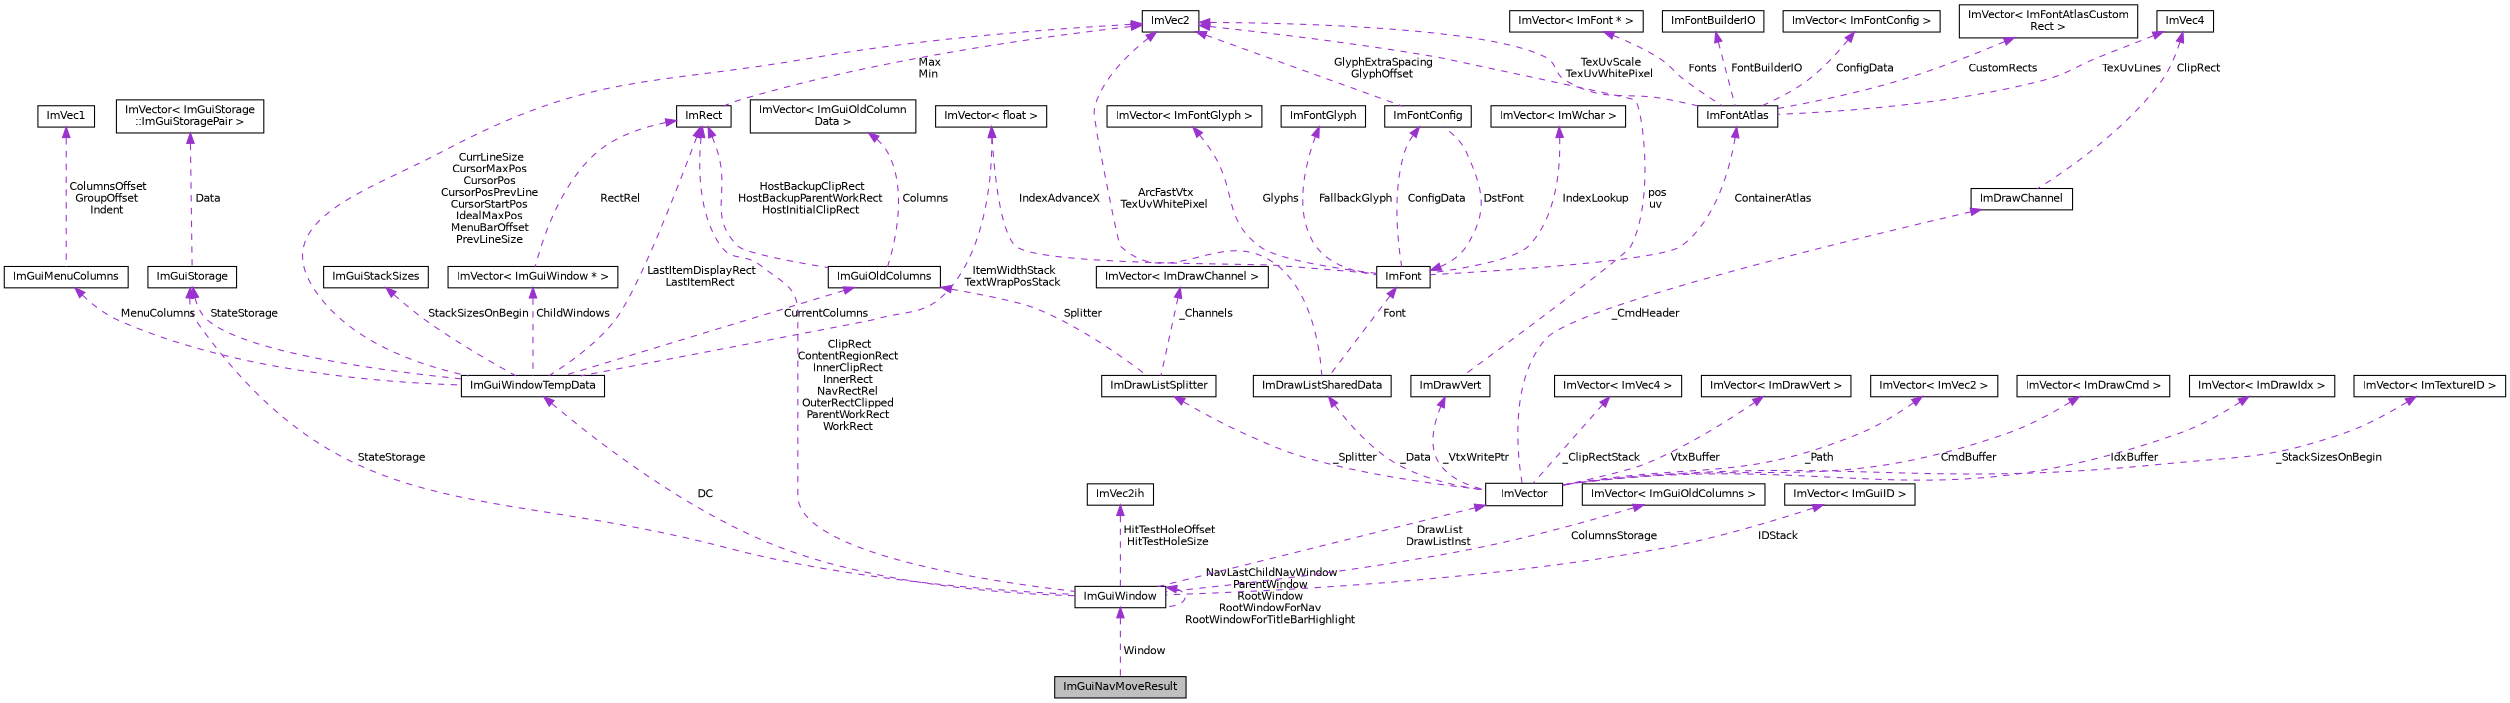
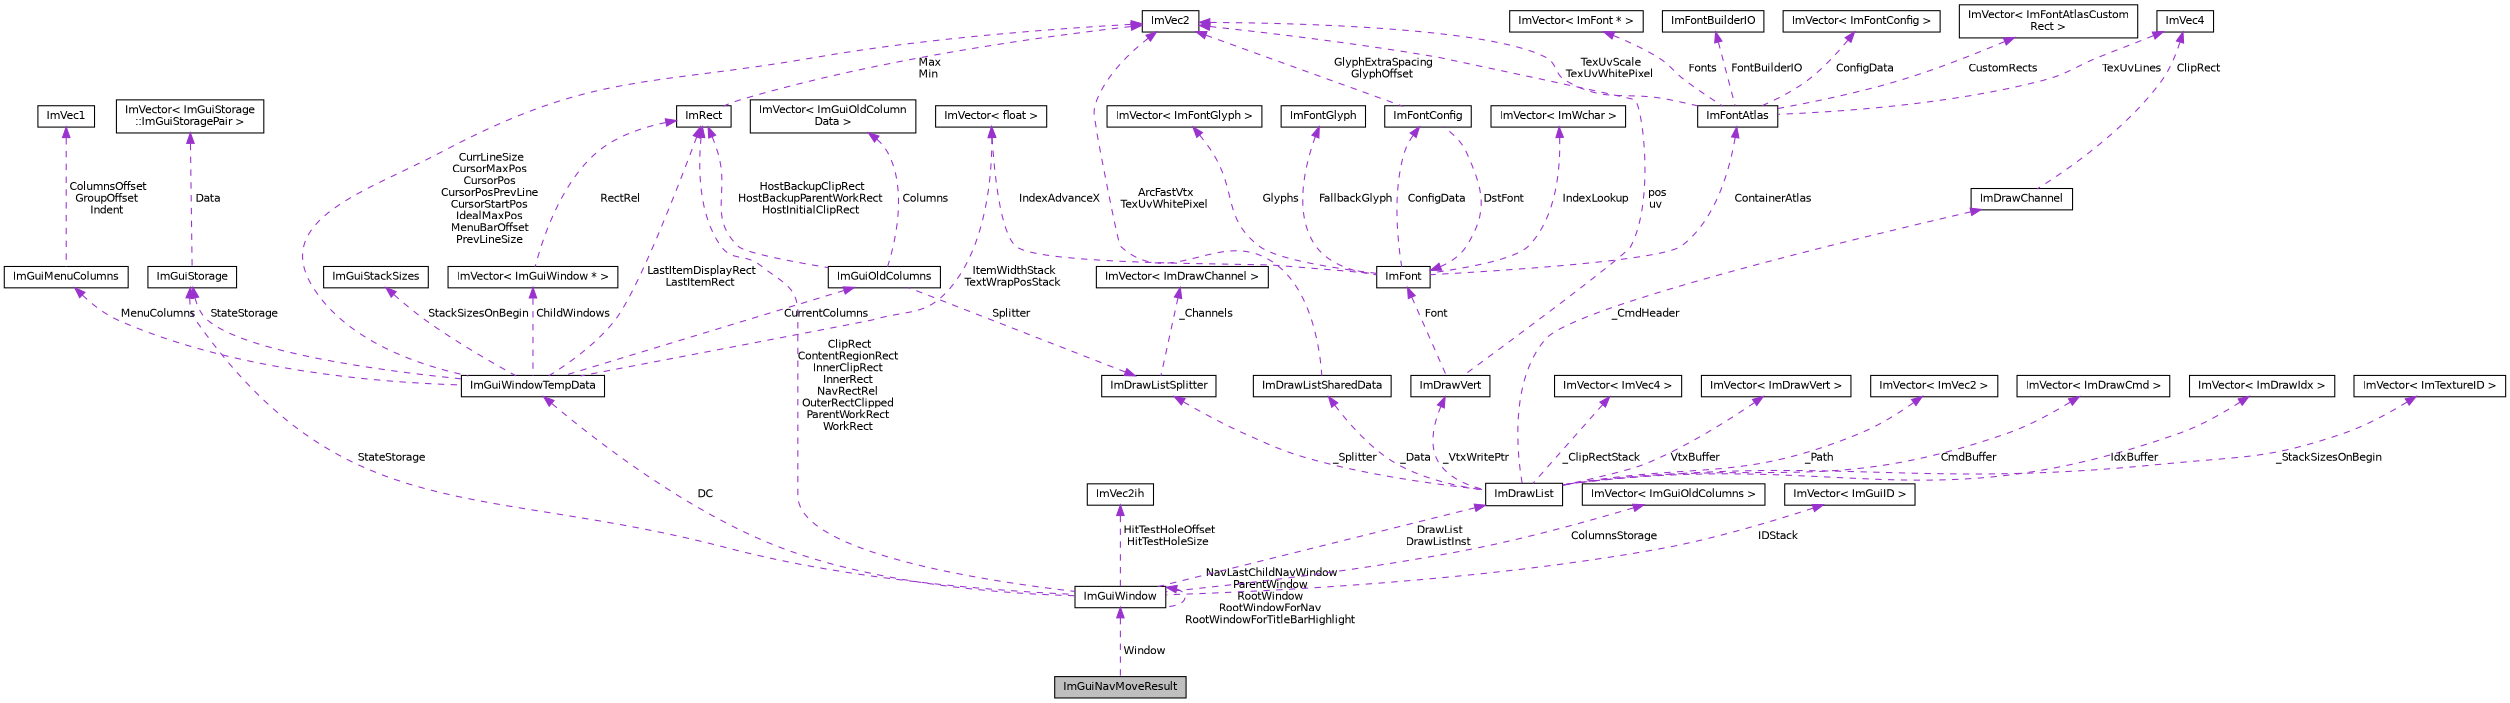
edge "ImDrawListSplitter" -> "ImGuiOldColumns": reversed
edge "ImDrawListSharedData" -> "ImFont": now "ImDrawVert" -> "ImFont"
node "ImVector": label "ImVector" -> "ImDrawList"
